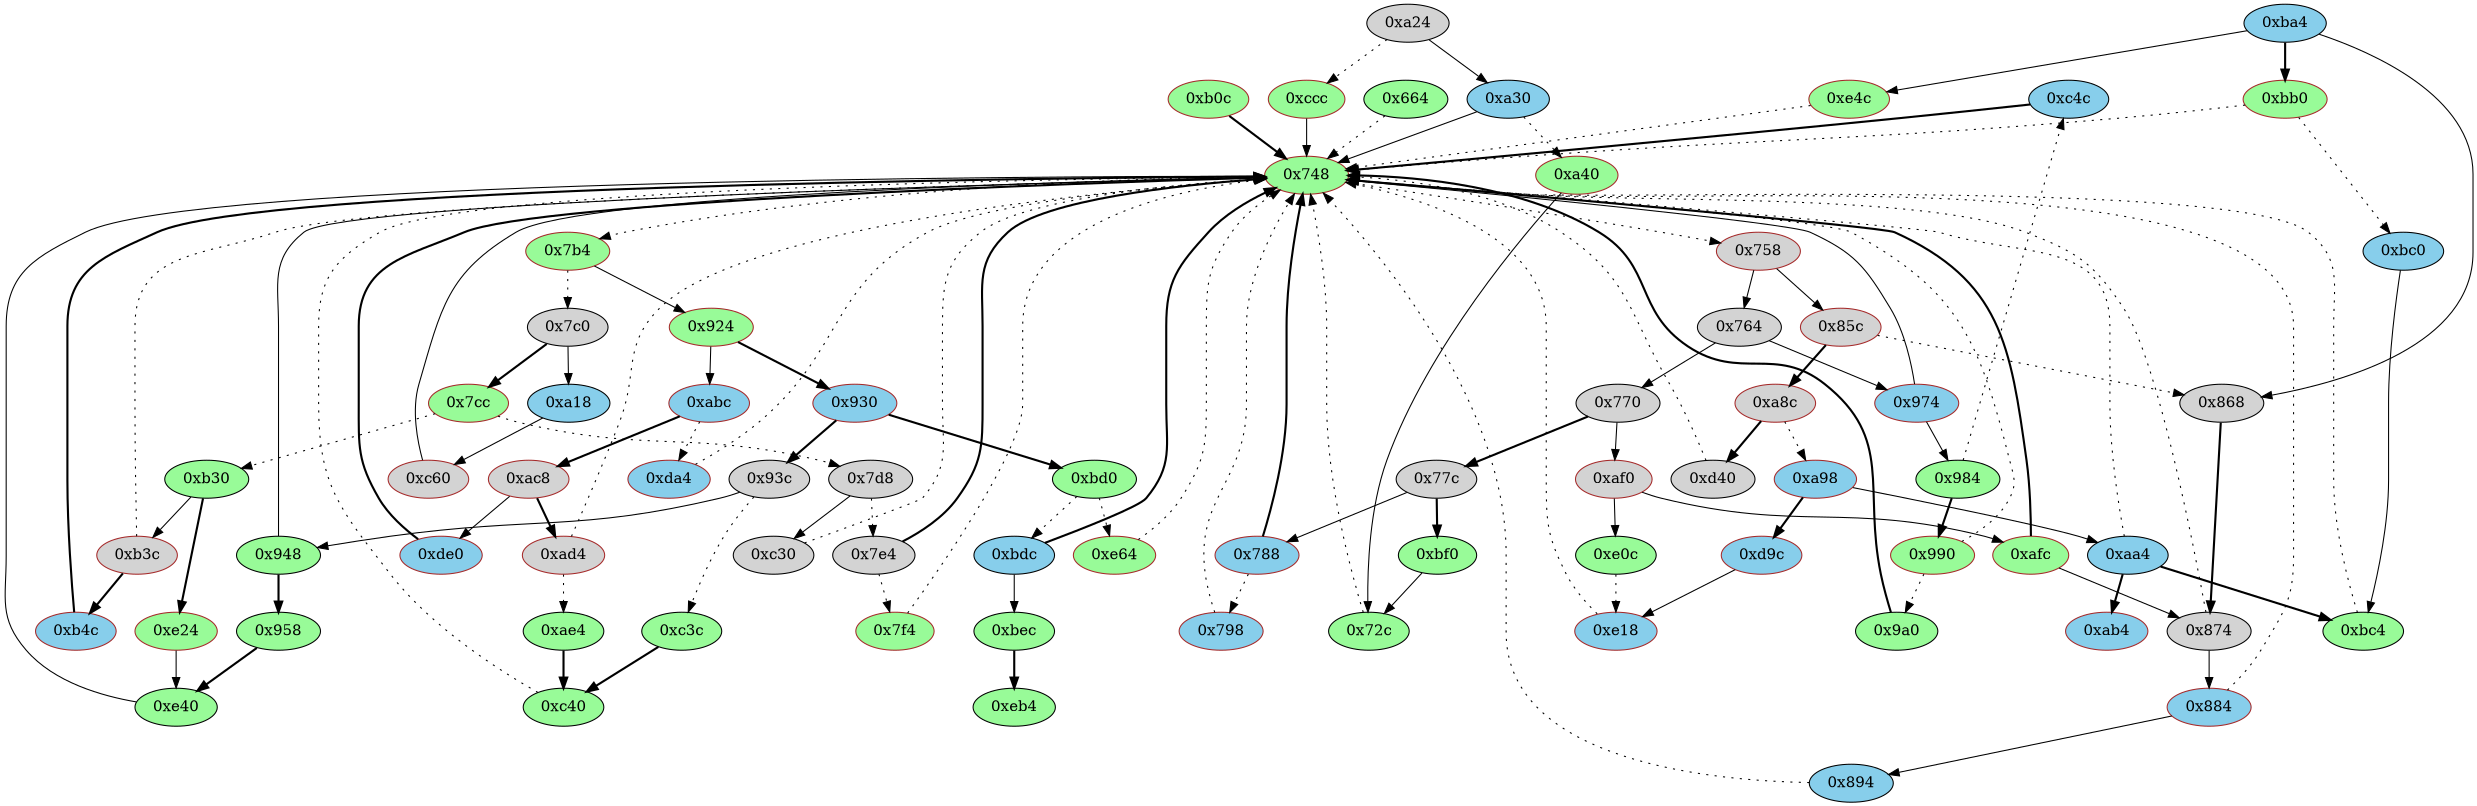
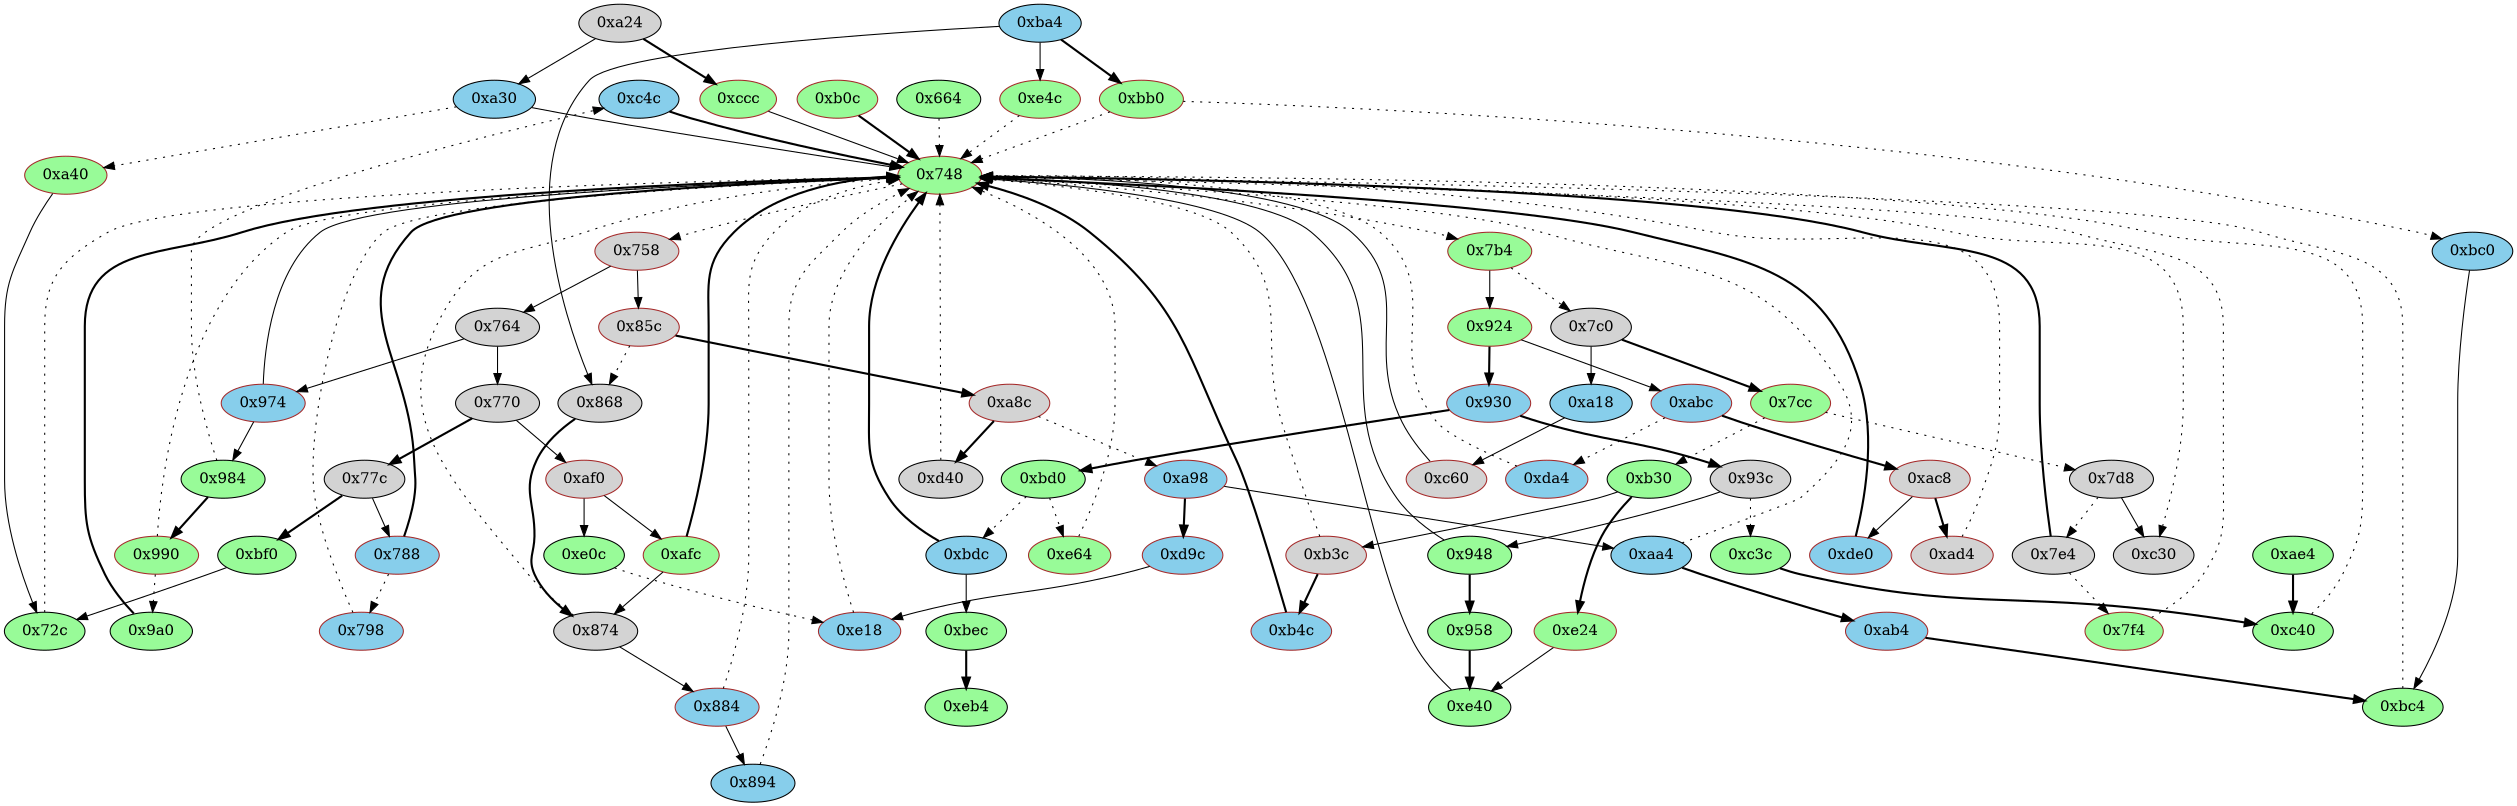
edge "0xa24" -> "0xccc": style dotted -> bold
edge "0xc30" -> "0x748": reversed
edge "0xad4" -> "0xae4": removed
edge "0xaa4" -> "0xbc4": now "0xab4" -> "0xbc4"
